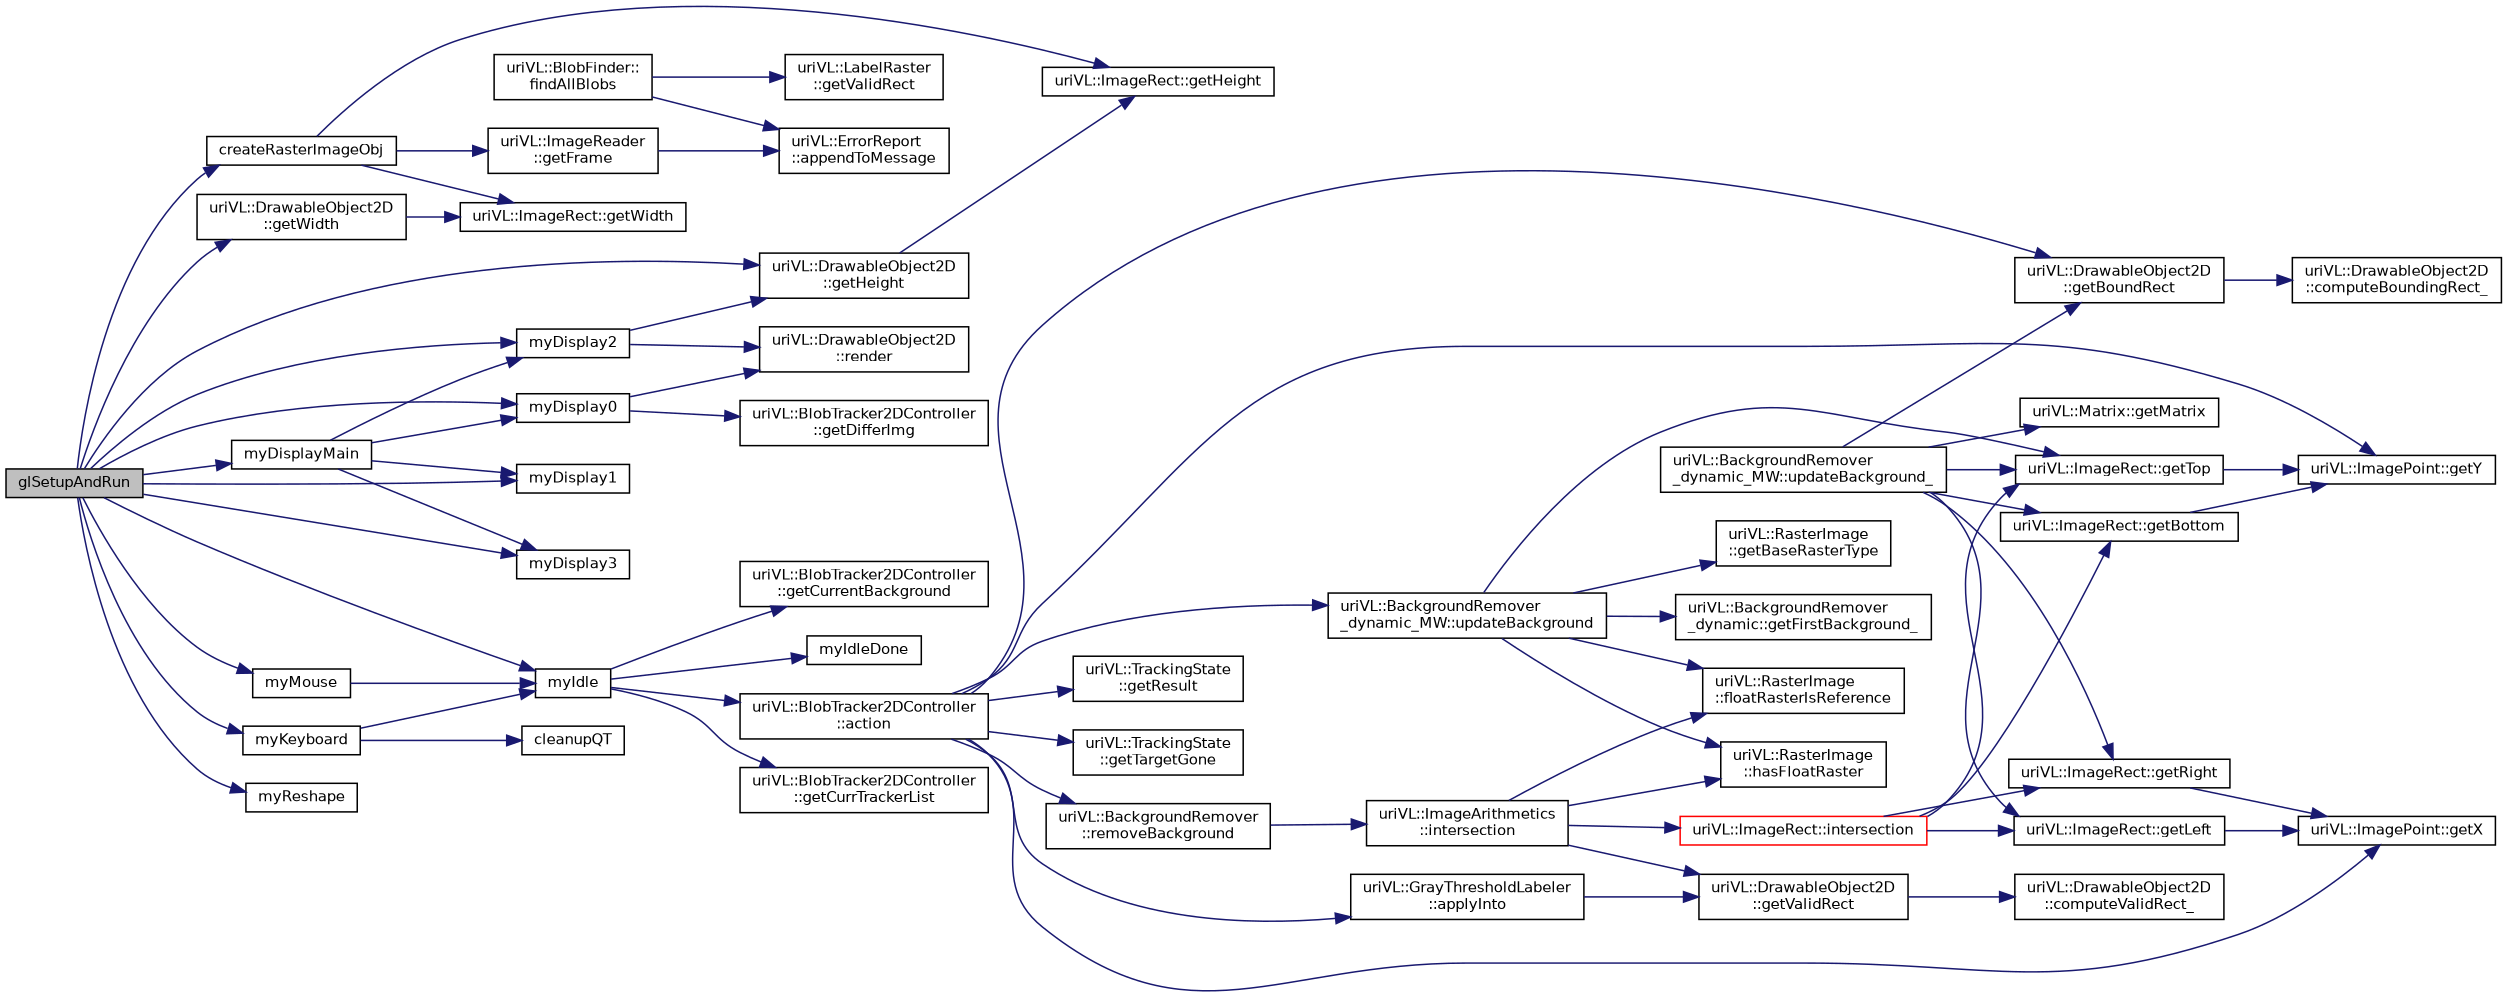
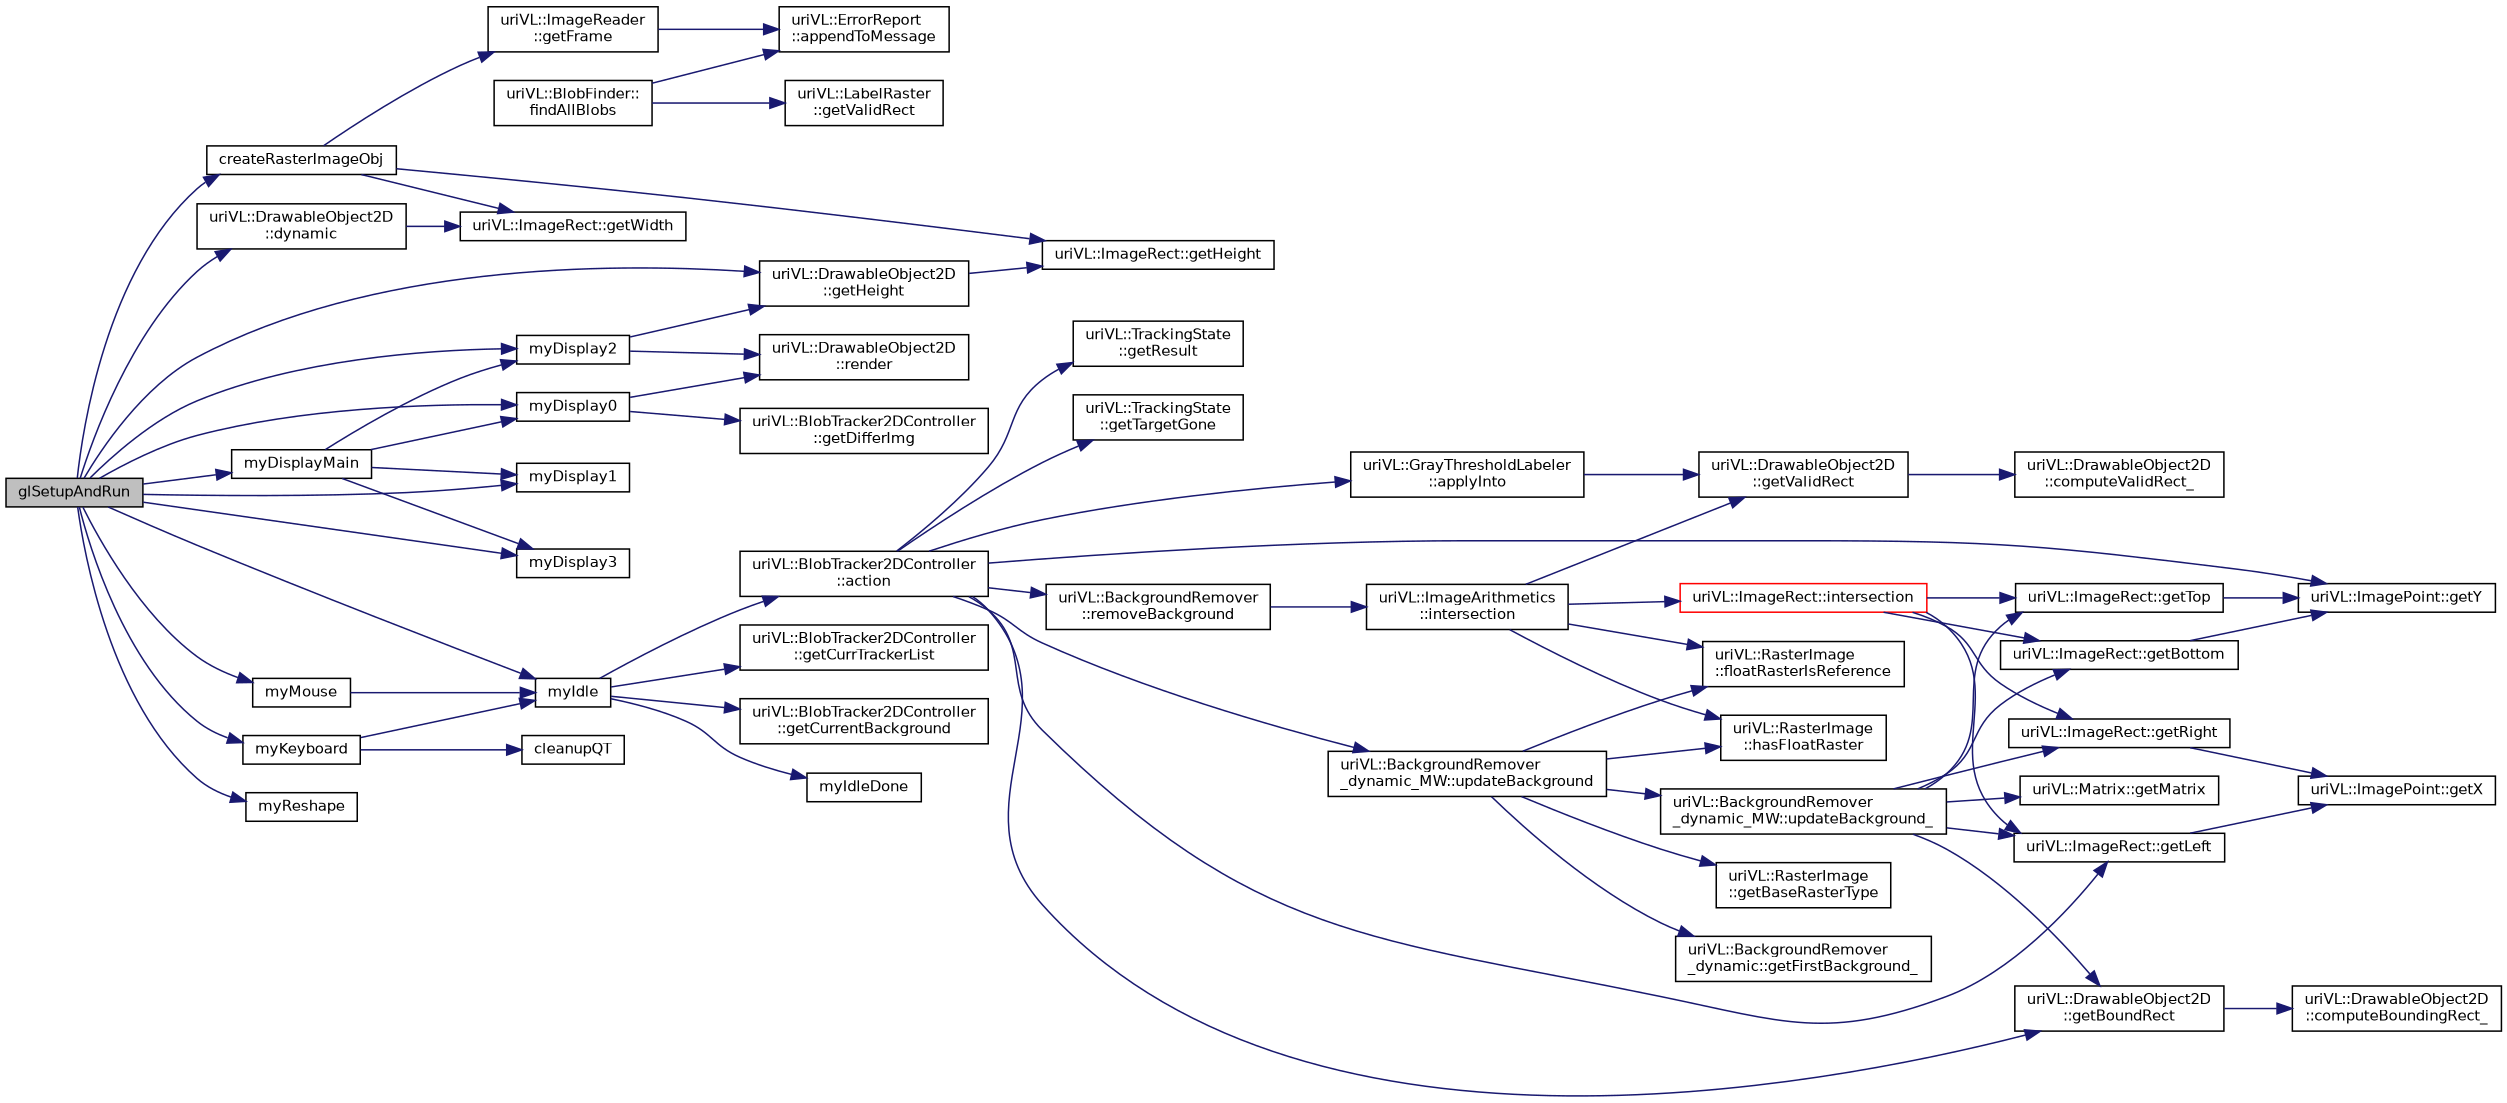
node "uriVL::DrawableObject2D ::getWidth": label "uriVL::DrawableObject2D ::getWidth" -> "uriVL::DrawableObject2D ::dynamic"
edge "uriVL::BackgroundRemover _dynamic_MW::updateBackground" -> "uriVL::ImageRect::getTop": now "uriVL::BackgroundRemover _dynamic_MW::updateBackground" -> "uriVL::BackgroundRemover _dynamic_MW::updateBackground_"
edge "uriVL::BlobTracker2DController ::action" -> "uriVL::ImagePoint::getX": now "uriVL::BlobTracker2DController ::action" -> "uriVL::ImageRect::getLeft"
